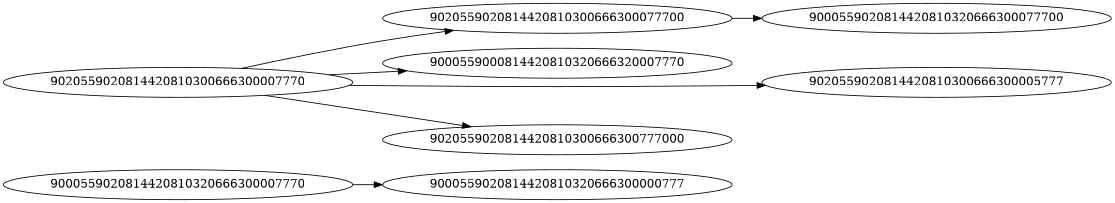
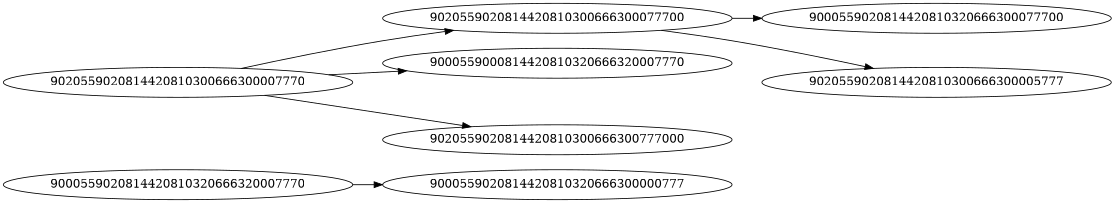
edge "9020559020814420810300666300007770" -> "9020559020814420810300666300005777": now "9020559020814420810300666300077700" -> "9020559020814420810300666300005777"
node "9000559020814420810320666300007770": label "9000559020814420810320666300007770" -> "9000559020814420810320666320007770"
